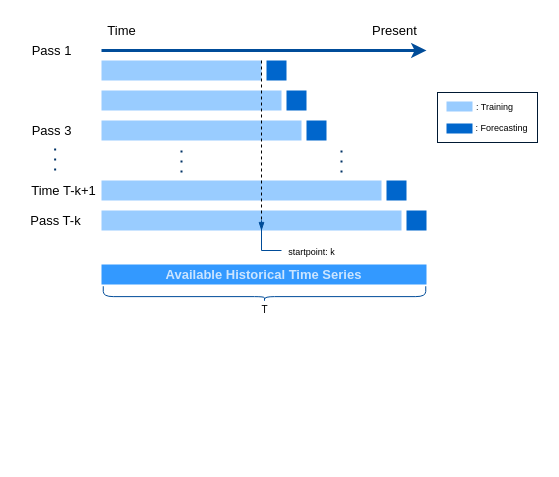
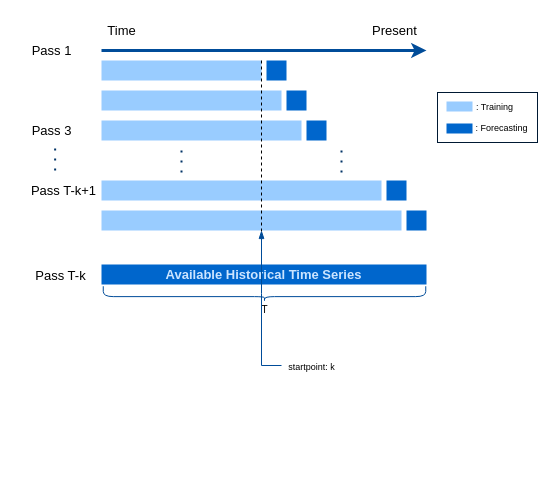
node "Time T-k+1": label "Time T-k+1" -> "Pass T-k+1"
node "Pass T-k": moved (56, 221) -> (61, 276)
node "startpoint: k": moved (312, 251) -> (312, 366)
node "Available Historical Time Series": fillcolor #3399ff -> #0066cc
